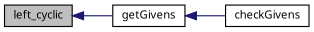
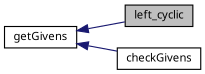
edge "getGivens" -> "left_cyclic": reversed
